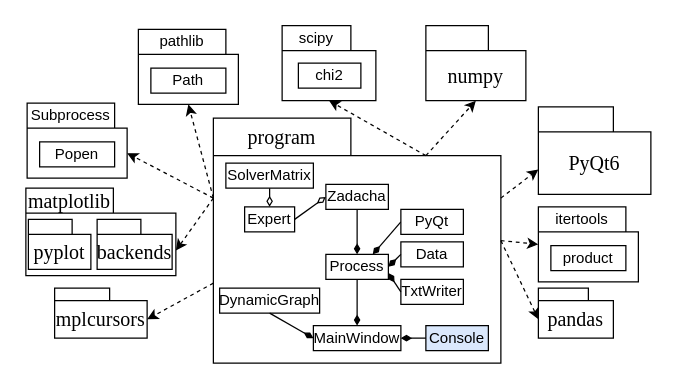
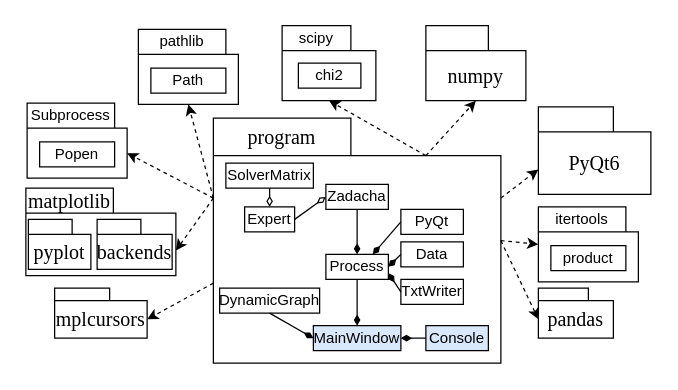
node "MainWindow": fillcolor #ffffff -> #dae8fc
